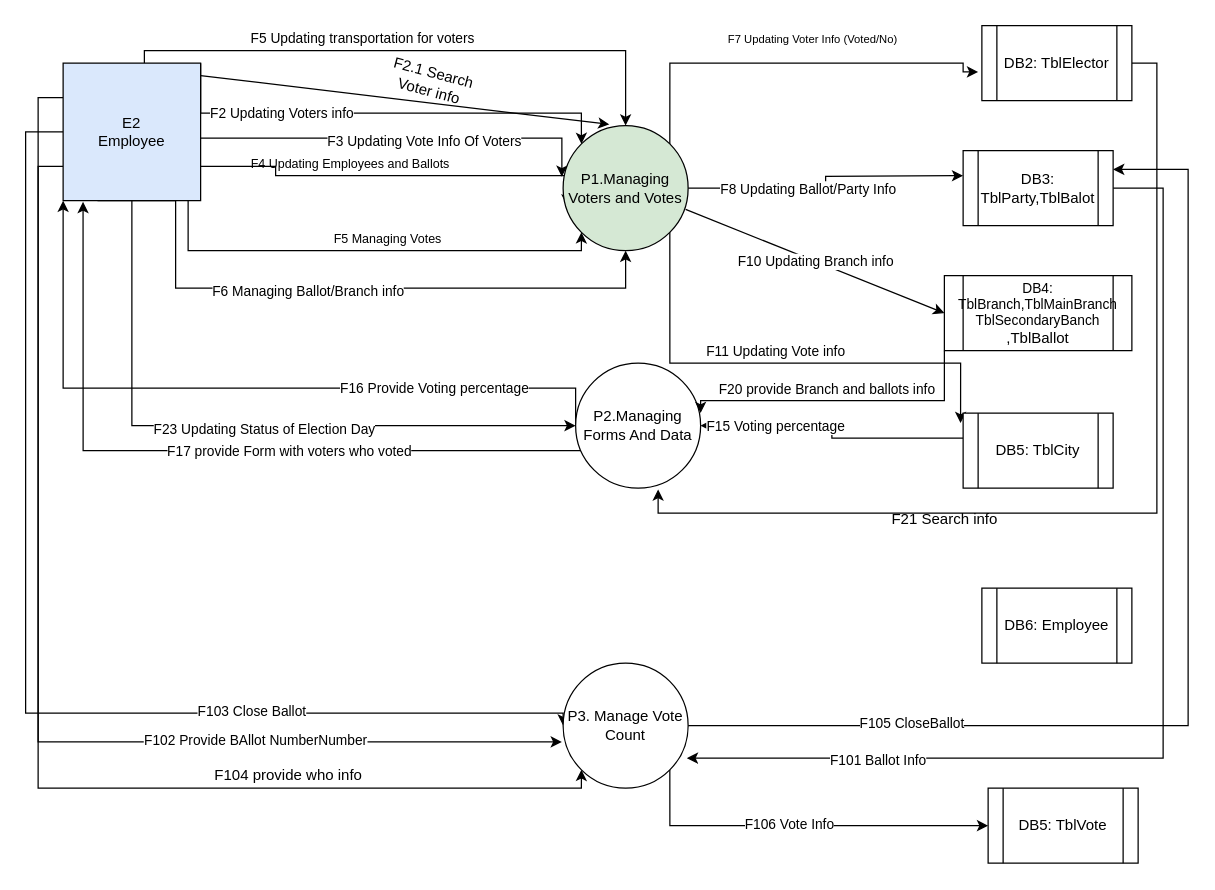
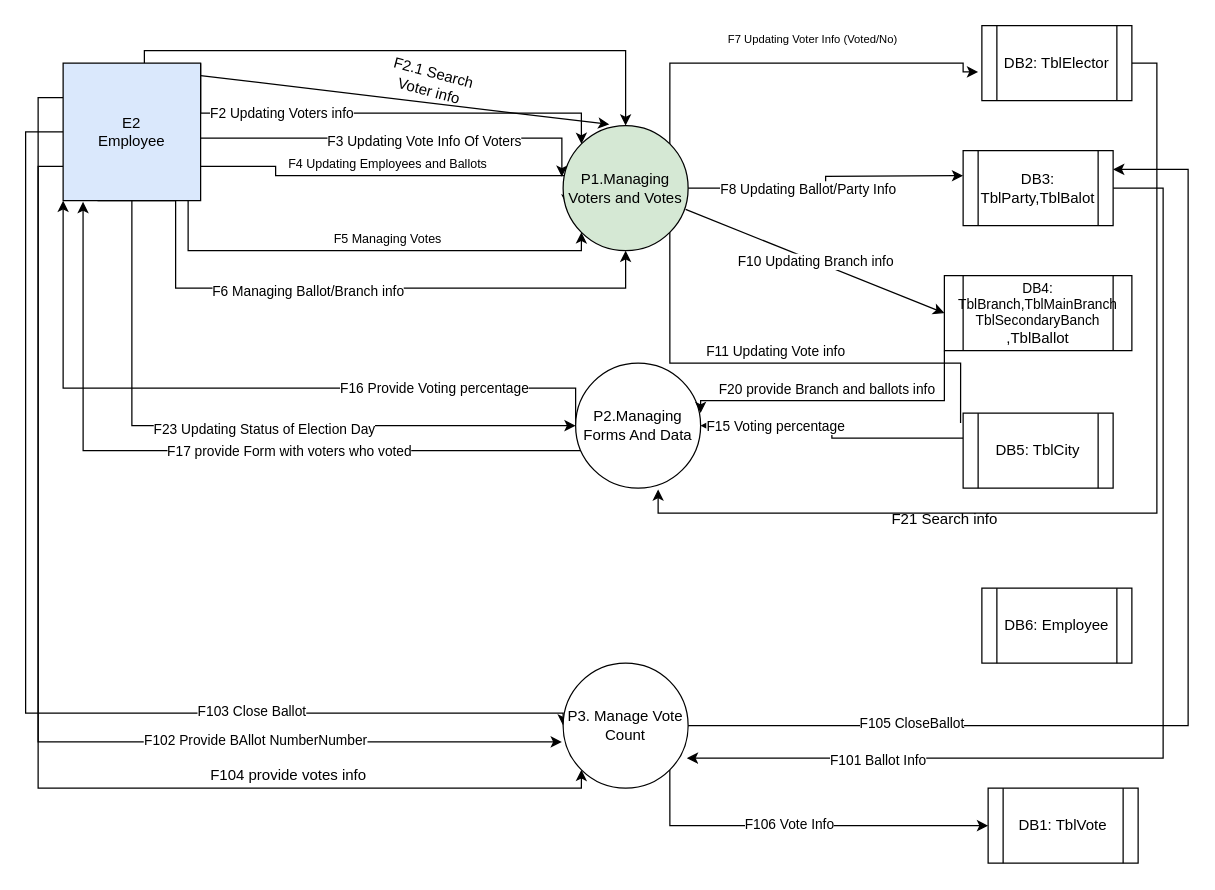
node "F5 Updating transportation for voters": removed
node "F4 Updating Employees and Ballots": moved (351, 163) -> (388, 163)
edge "P1.Managing Voters and Votes" -> "DB5: TblCity": arrowhead classic -> none
node "F104 provide who info": label "F104 provide who info" -> "F104 provide votes info"
node "DB5: TblVote": label "DB5: TblVote" -> "DB1: TblVote"
